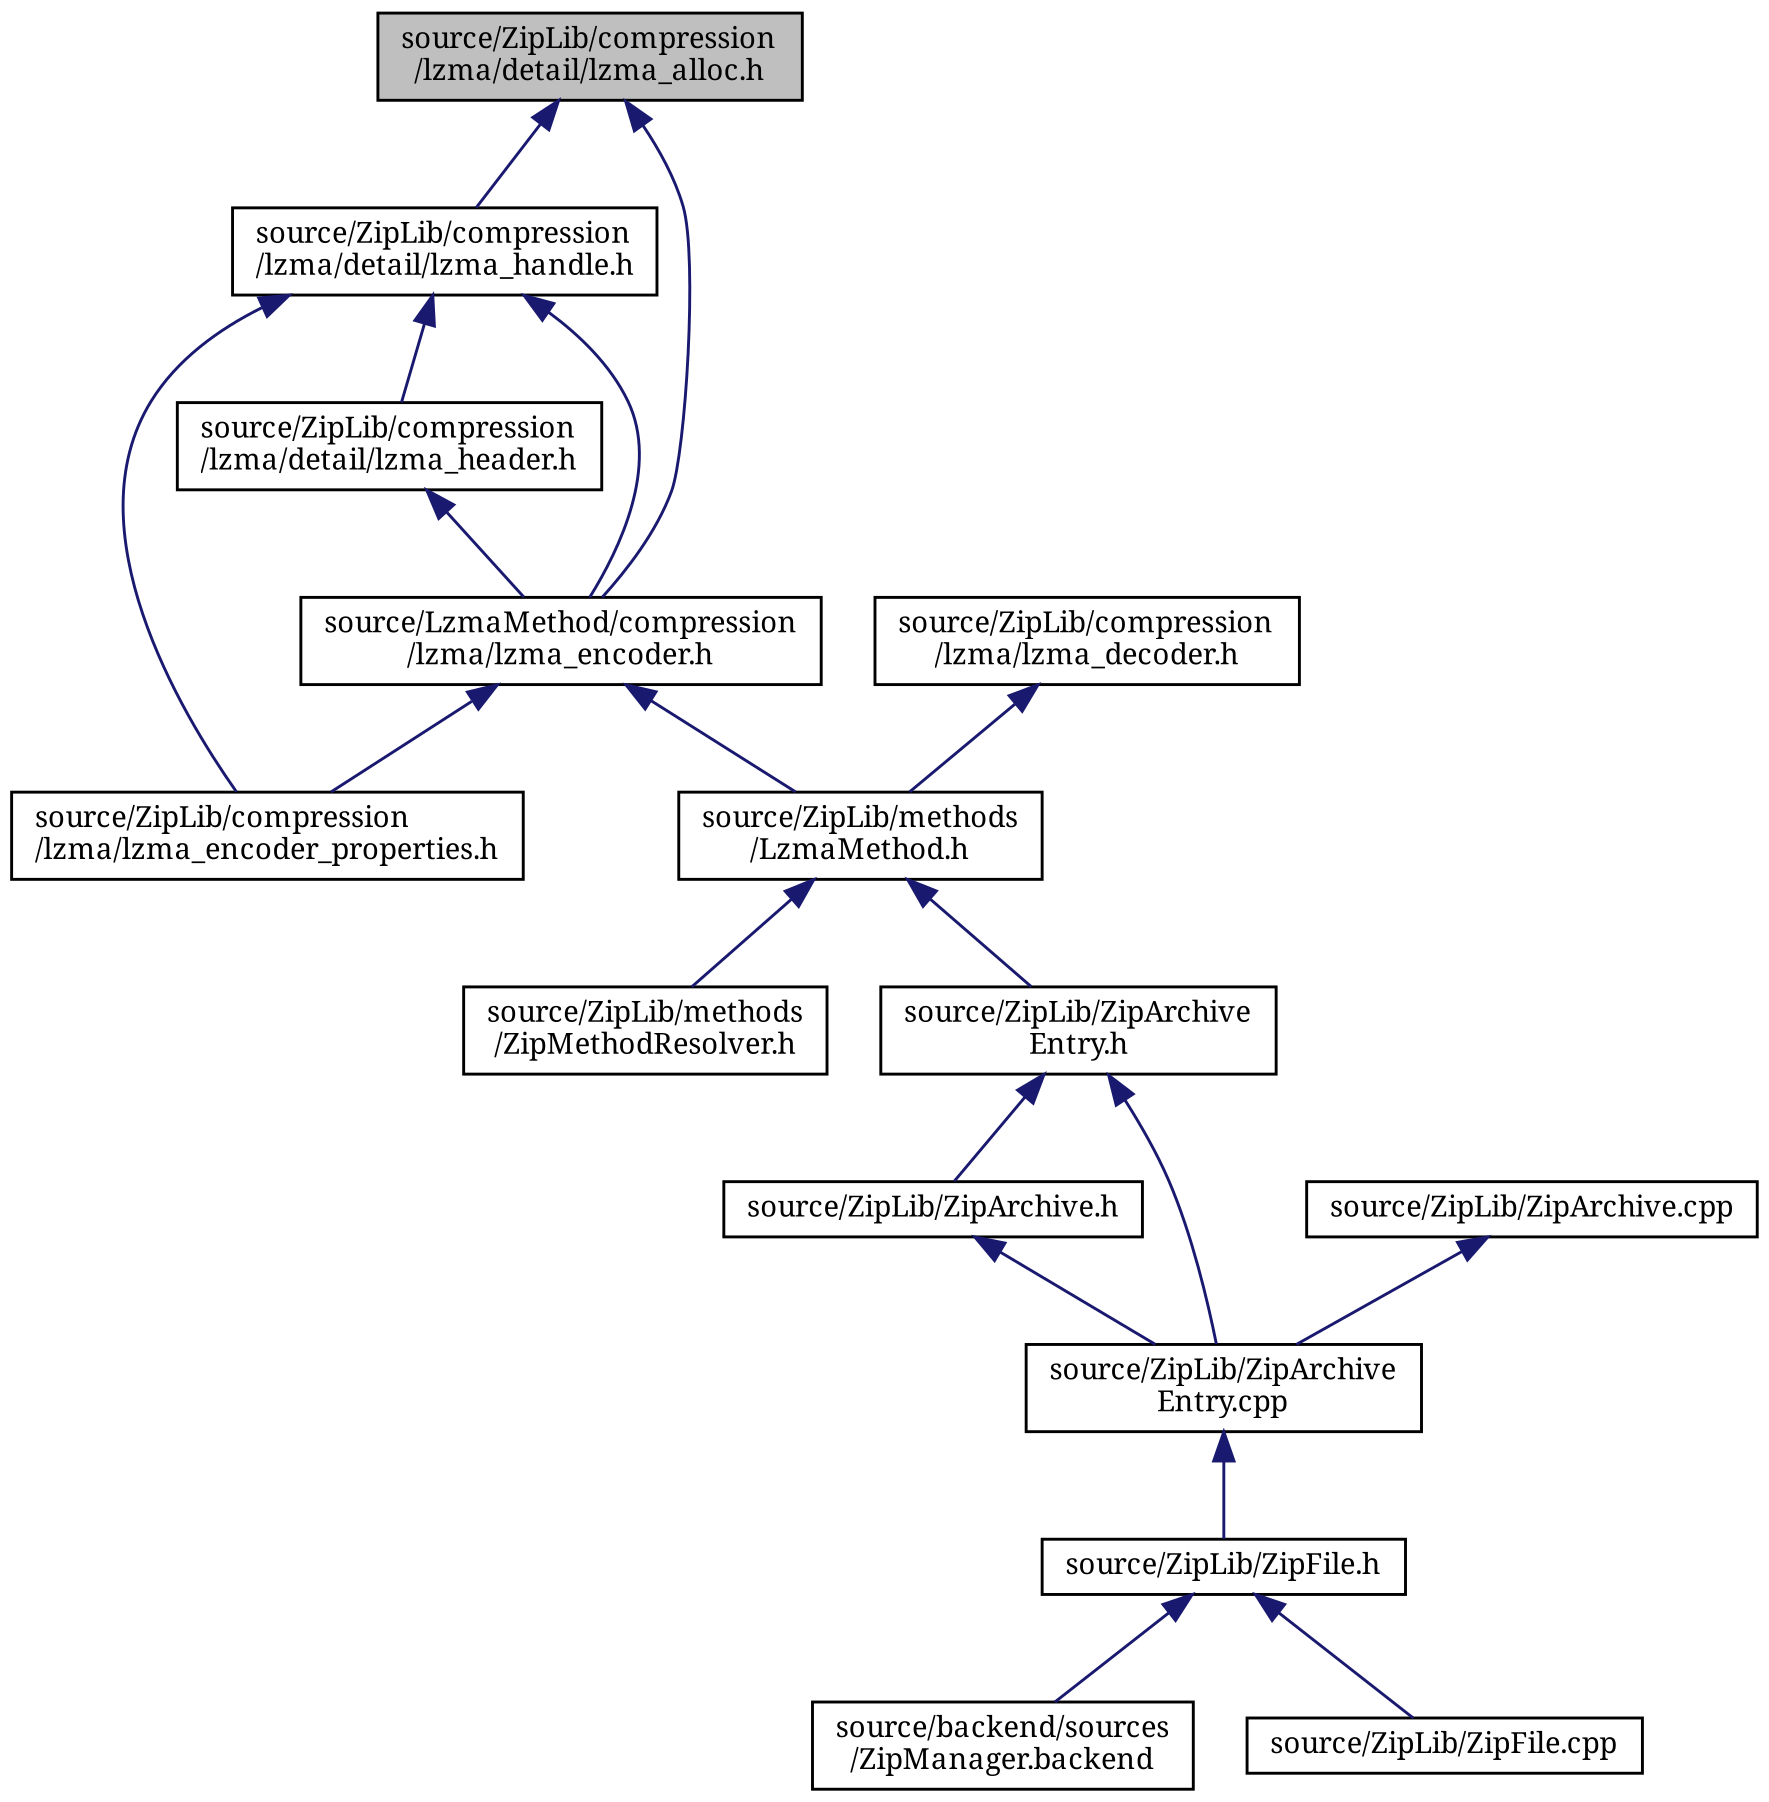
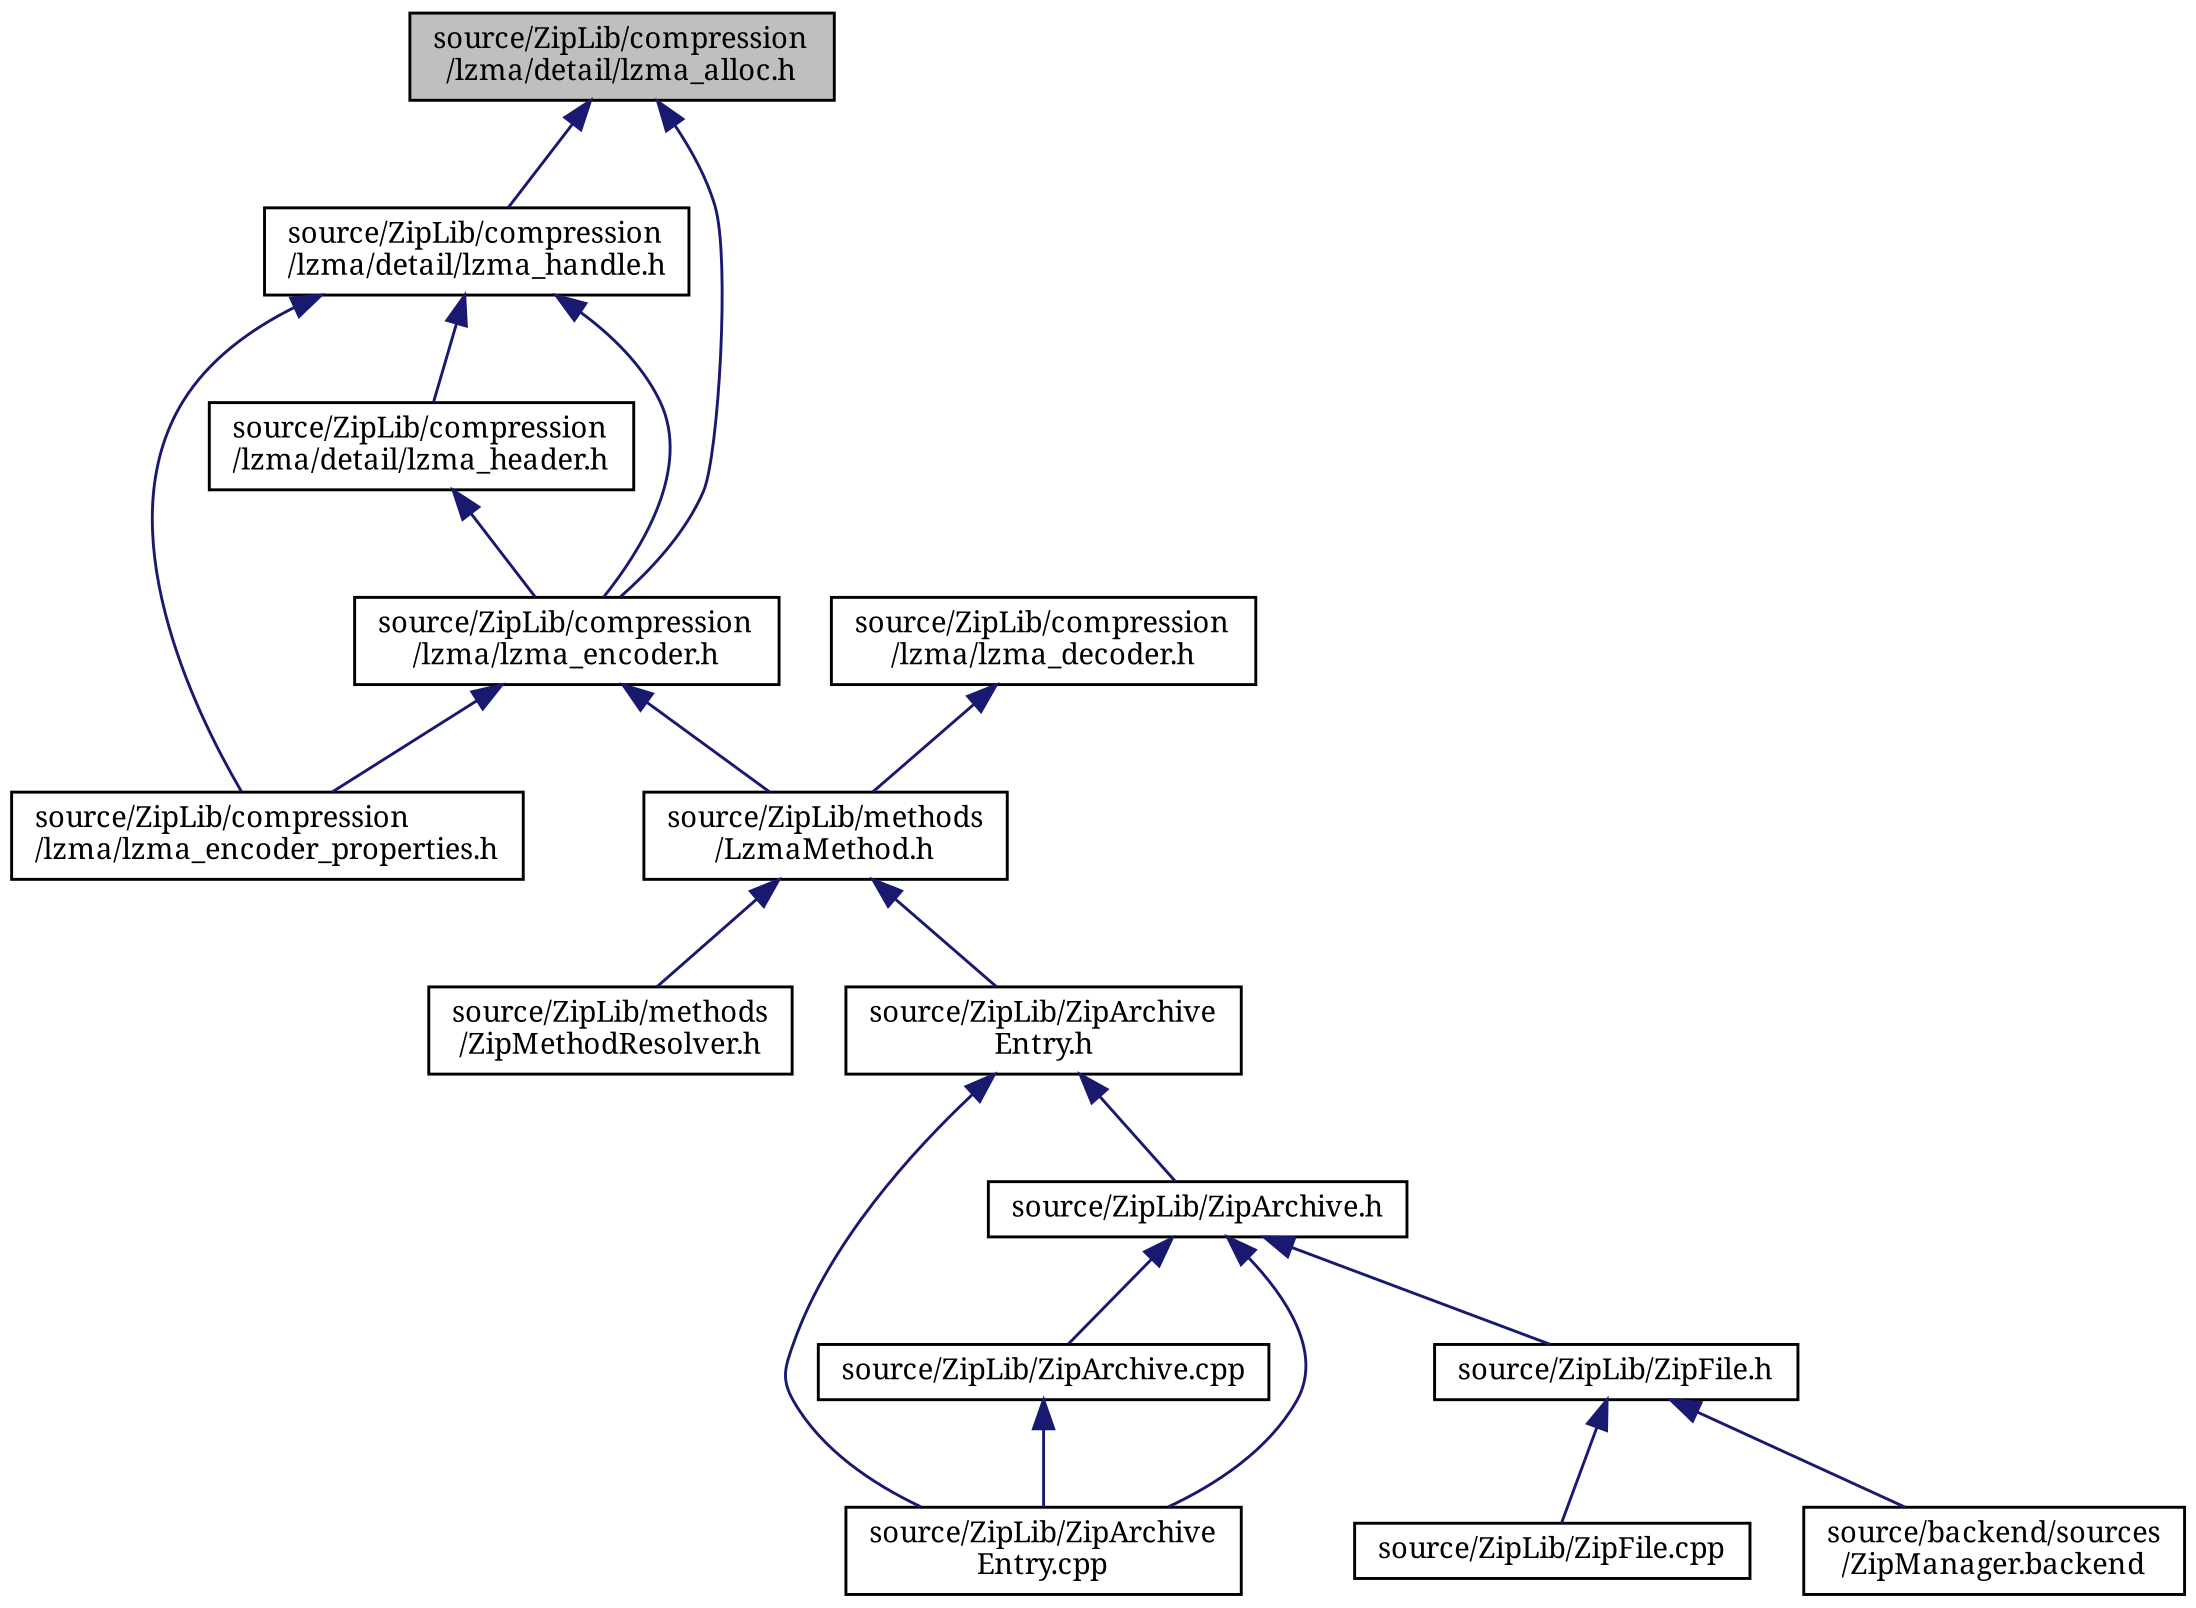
node "source/LzmaMethod/compression /lzma/lzma_encoder.h": label "source/LzmaMethod/compression /lzma/lzma_encoder.h" -> "source/ZipLib/compression /lzma/lzma_encoder.h"
edge "source/ZipLib/ZipArchive.cpp" -> "source/ZipLib/ZipArchive.h": added
edge "source/ZipLib/ZipFile.h" -> "source/ZipLib/ZipArchive Entry.cpp": now "source/ZipLib/ZipFile.h" -> "source/ZipLib/ZipArchive.h"
